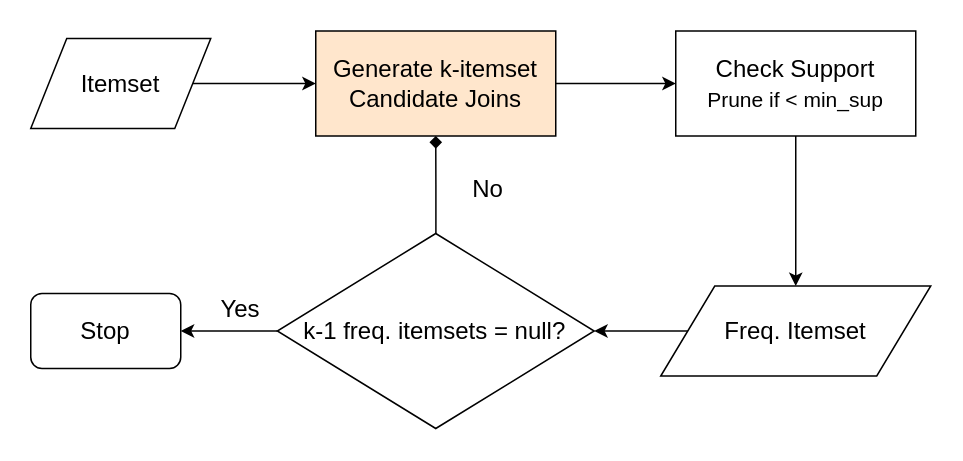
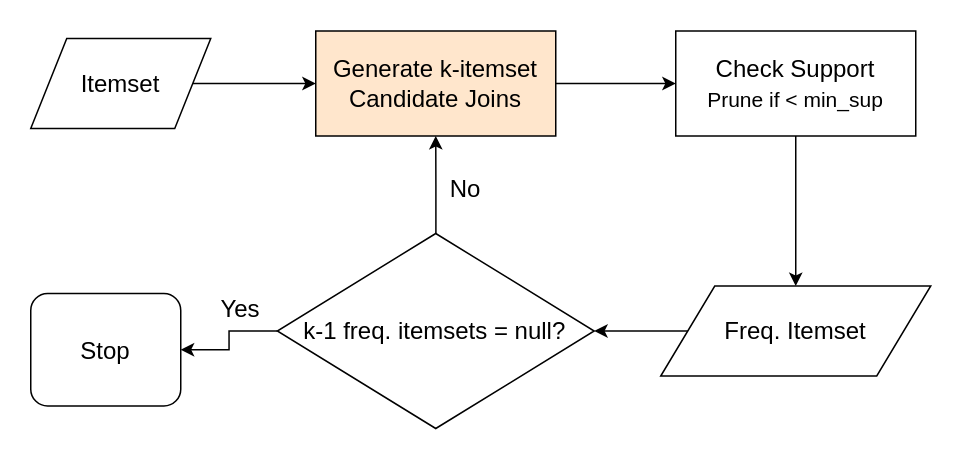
edge "k-1 freq. itemsets = null?" -> "Generate k-itemset Candidate Joins": arrowhead diamond -> classic
node "No": moved (488, 188) -> (466, 188)
node "Stop": size 150x75 -> 150x113
